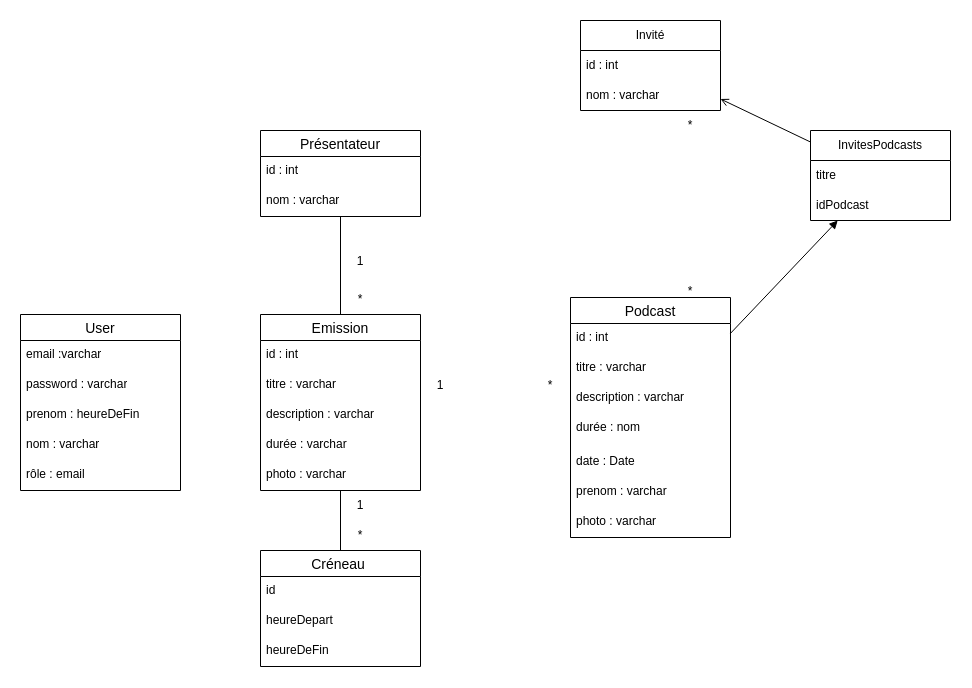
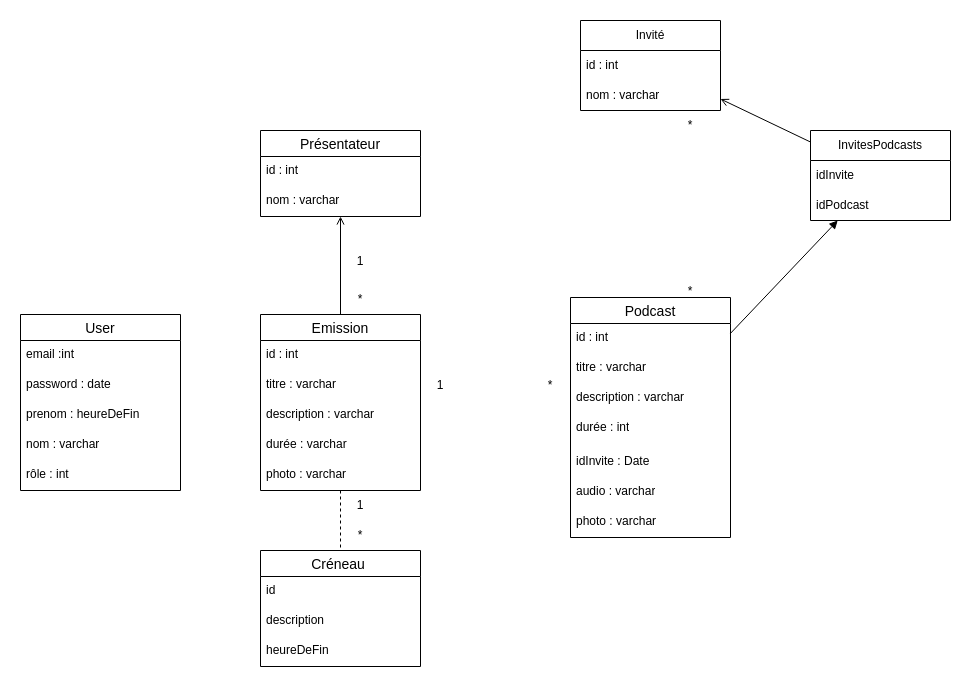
node "titre": label "titre" -> "idInvite"
edge "Présentateur" -- "Emission": arrowhead none -> open
node "email :varchar": label "email :varchar" -> "email :int"
node "password : varchar": label "password : varchar" -> "password : date"
node "durée : nom": label "durée : nom" -> "durée : int"
node "date : Date": label "date : Date" -> "idInvite : Date"
node "rôle : email": label "rôle : email" -> "rôle : int"
node "prenom : varchar": label "prenom : varchar" -> "audio : varchar"
edge "Emission" -- "Créneau": style solid -> dashed
node "heureDepart": label "heureDepart" -> "description"
